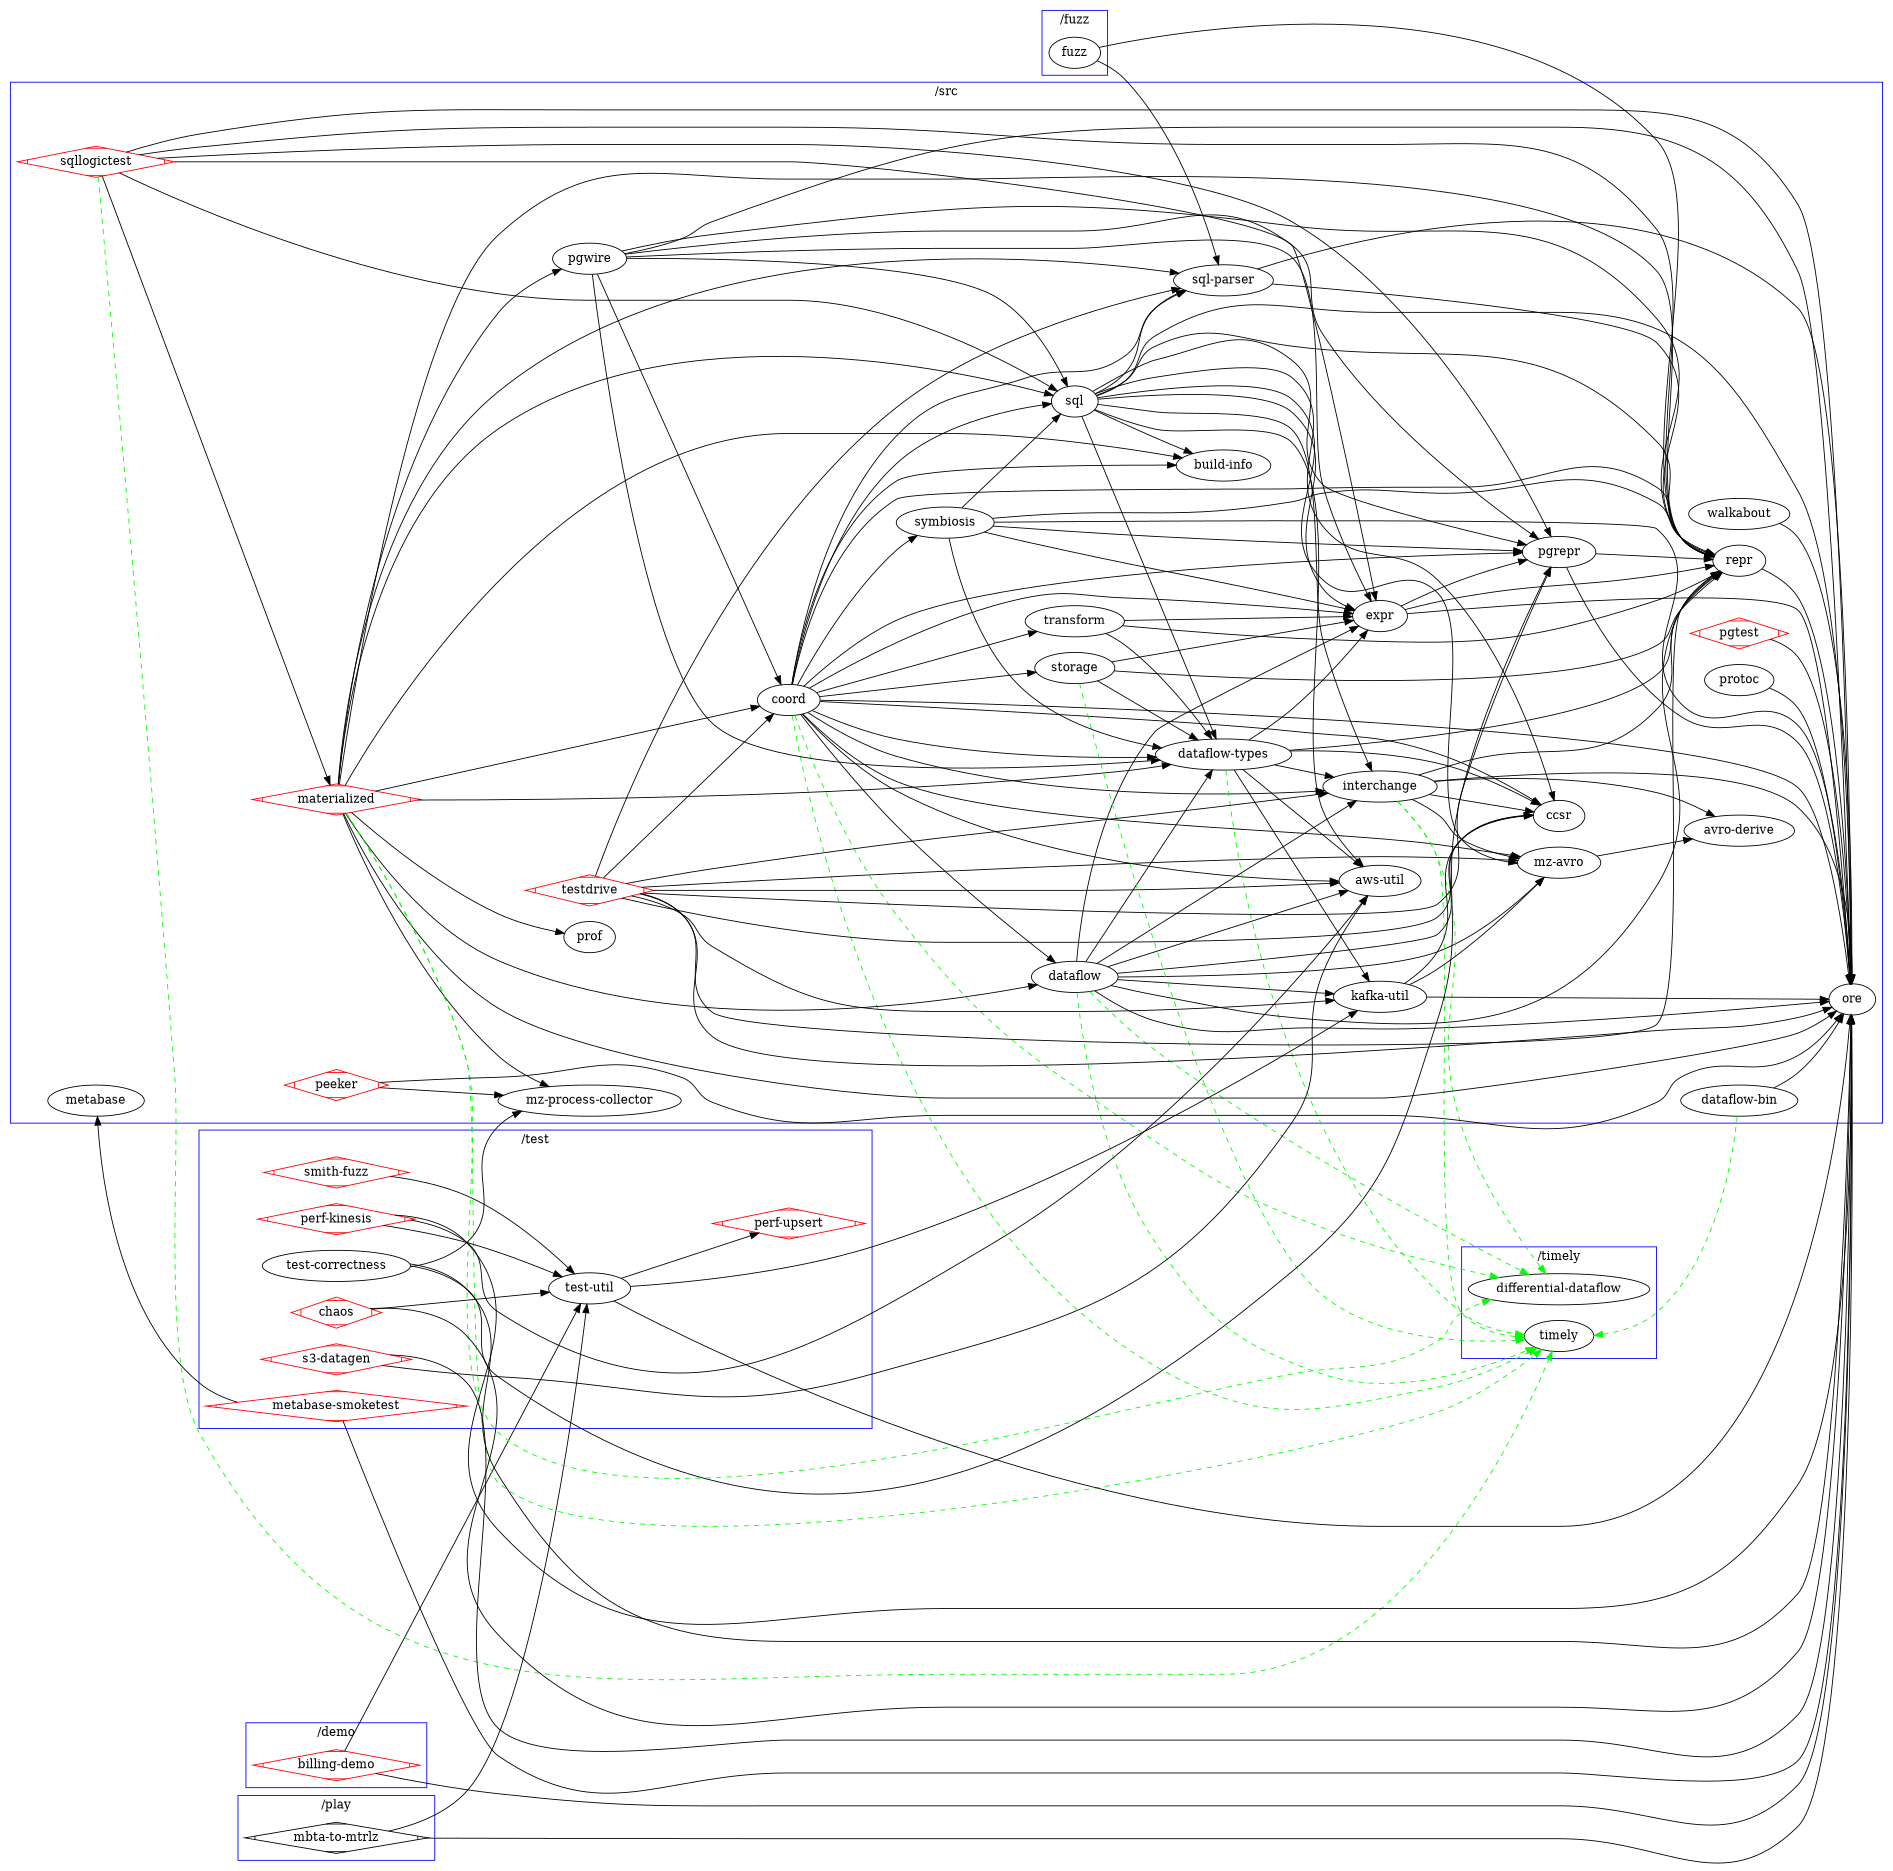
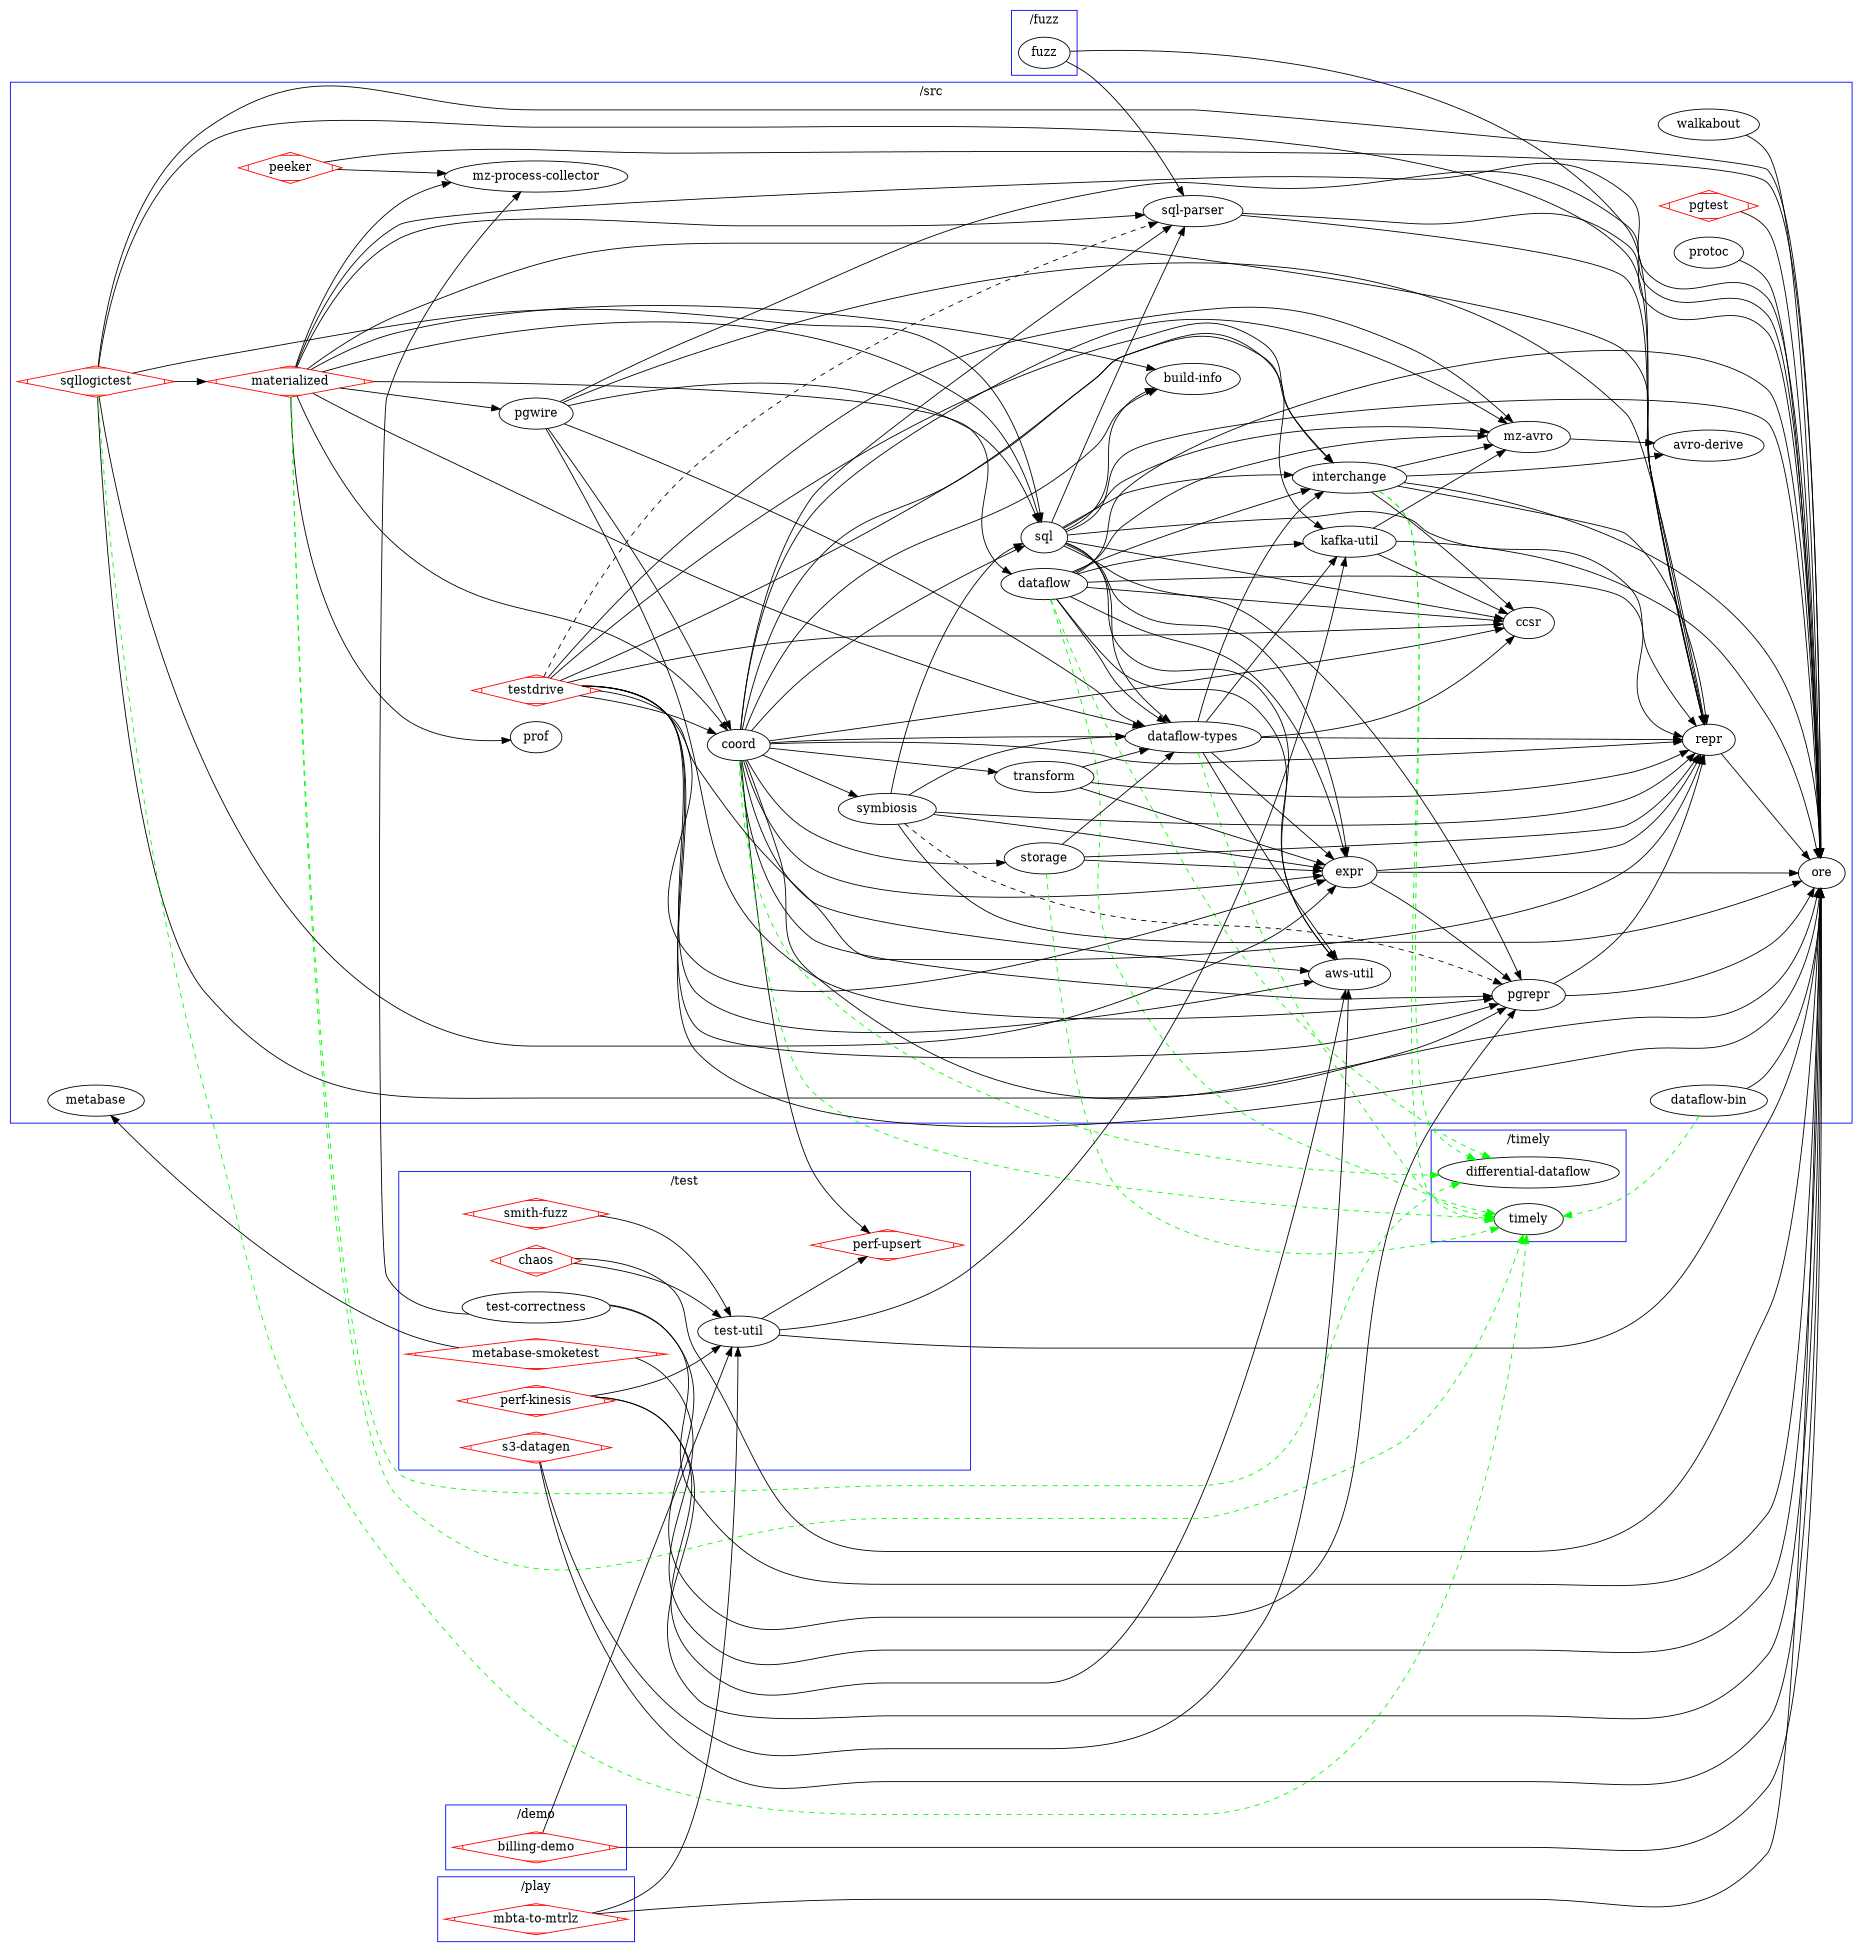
edge "pgwire" -> "expr": now "testdrive" -> "expr"
edge "testdrive" -> "sql-parser": style solid -> dashed
edge "symbiosis" -> "pgrepr": style solid -> dashed
edge "coord" -> "dataflow": now "coord" -> "perf-upsert"
node "mbta-to-mtrlz": color black -> red
